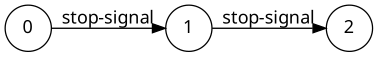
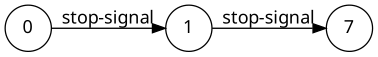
node "2": label "2" -> "7"
